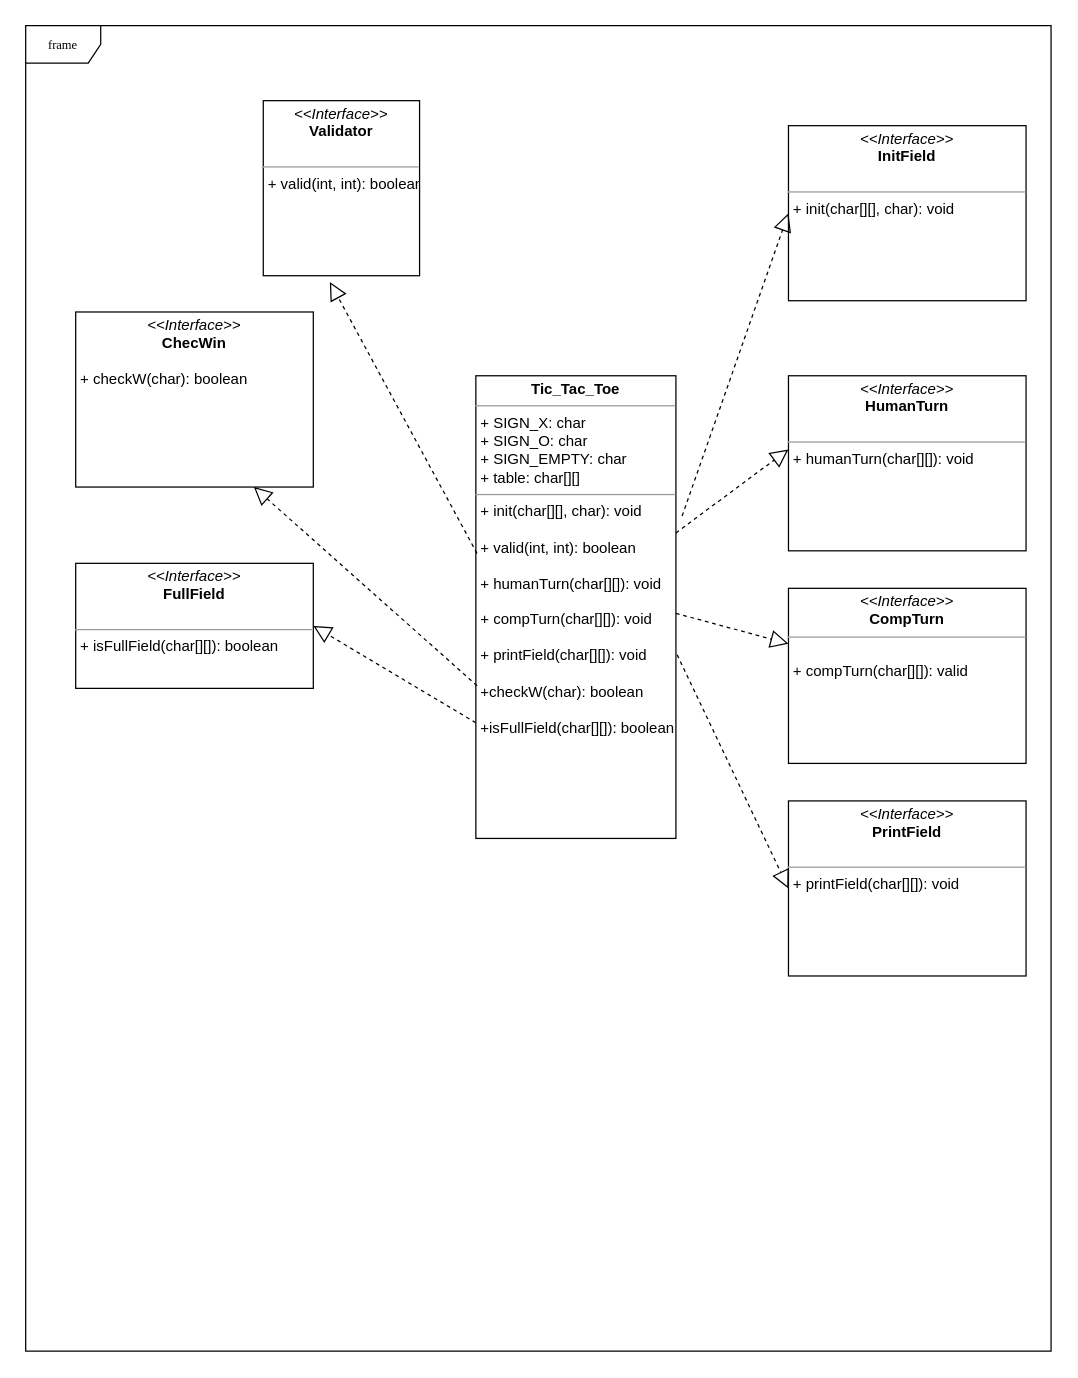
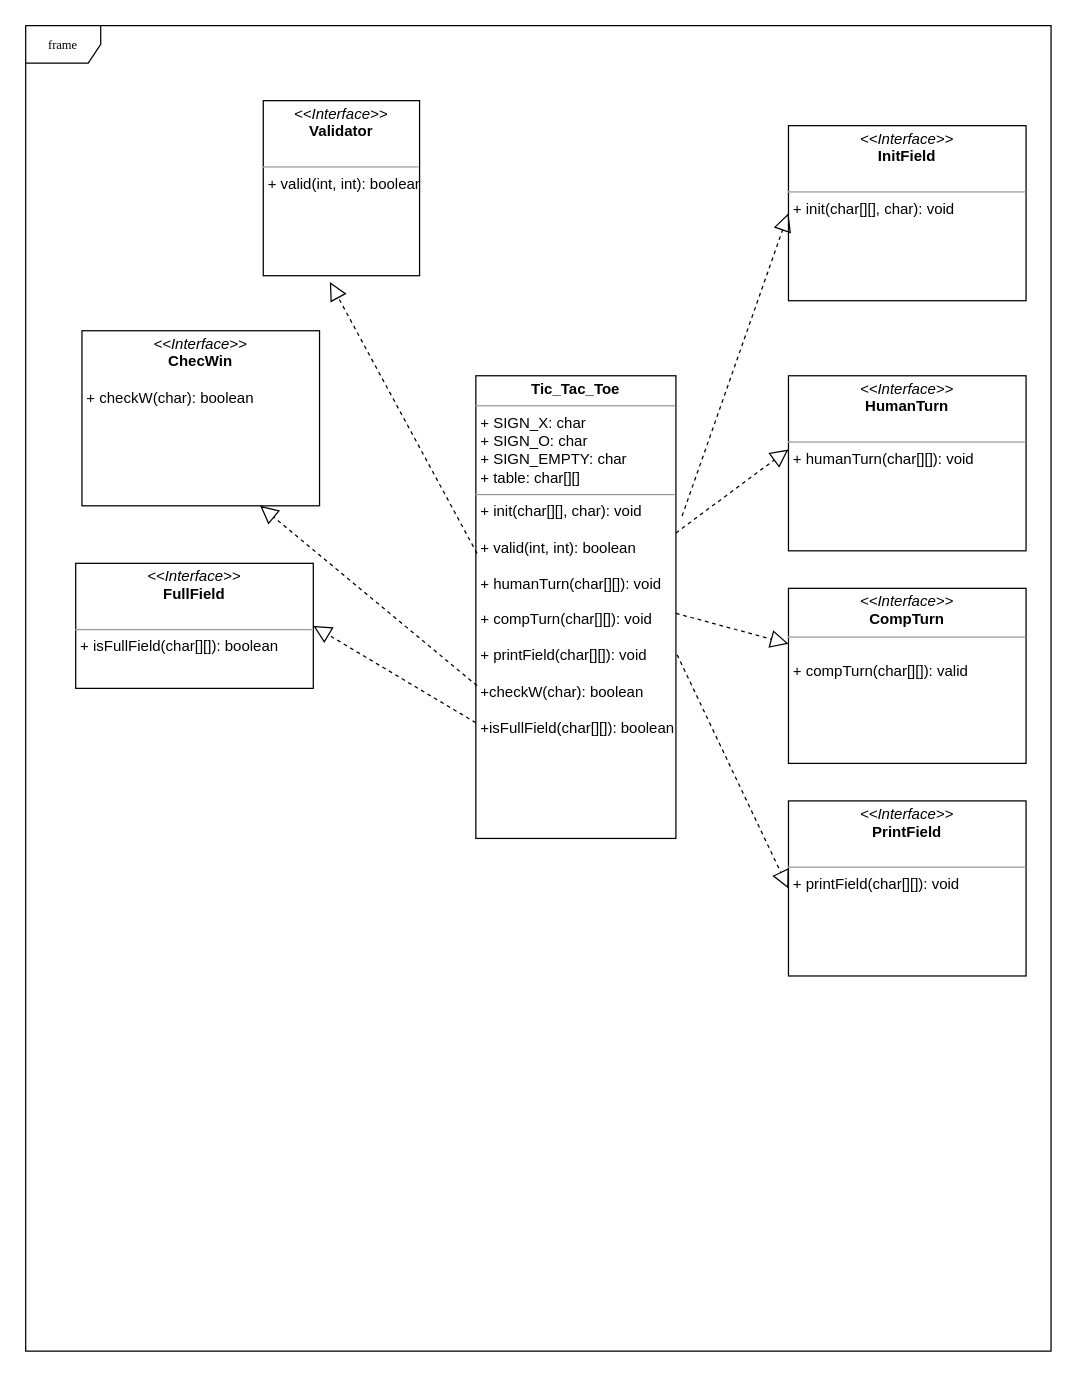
node "<<Interface>> ChecWin + checkW(char): boolean": moved (194, 399) -> (201, 418)
